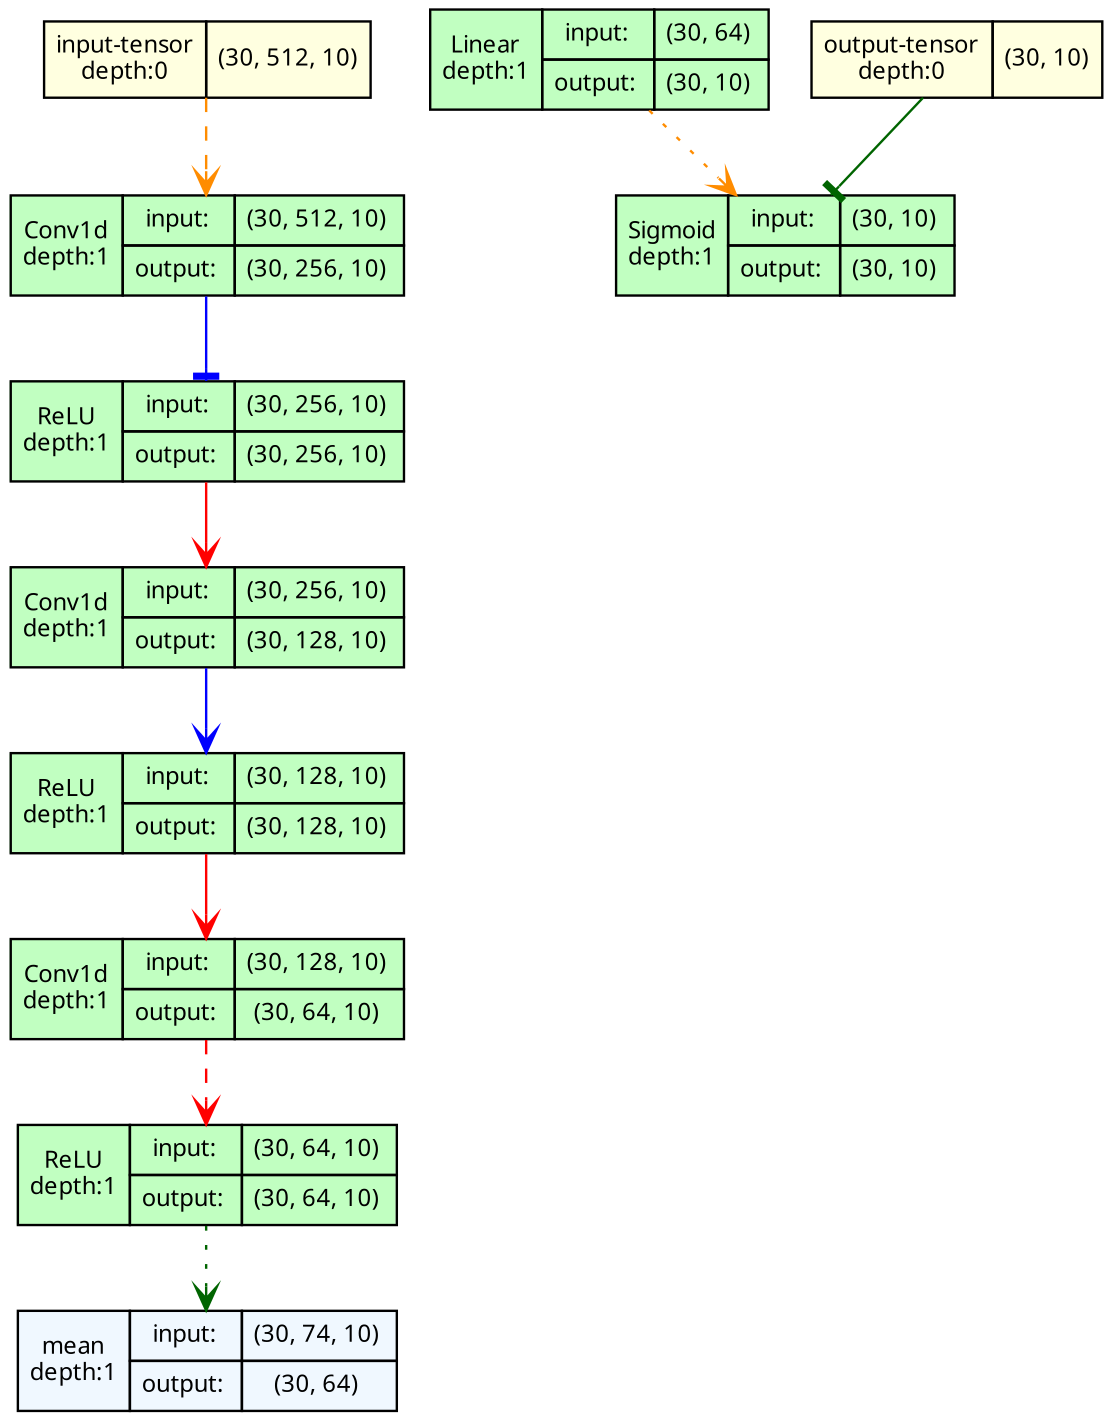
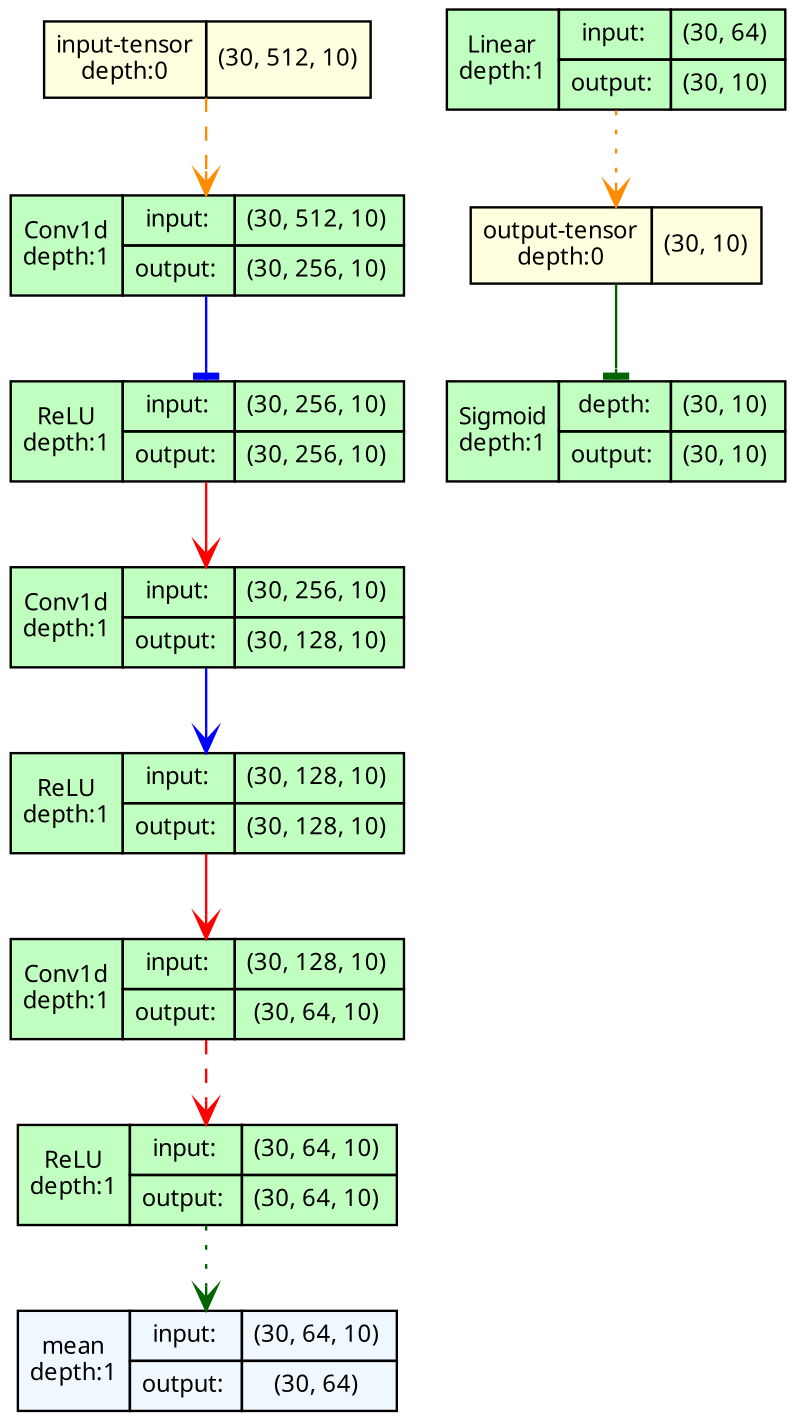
edge "Linear" -> "Sigmoid": now "Linear" -> "output-tensor"
node "Sigmoid": text "input:" -> "depth:"
node "mean": text "(30, 74, 10)" -> "(30, 64, 10)"
